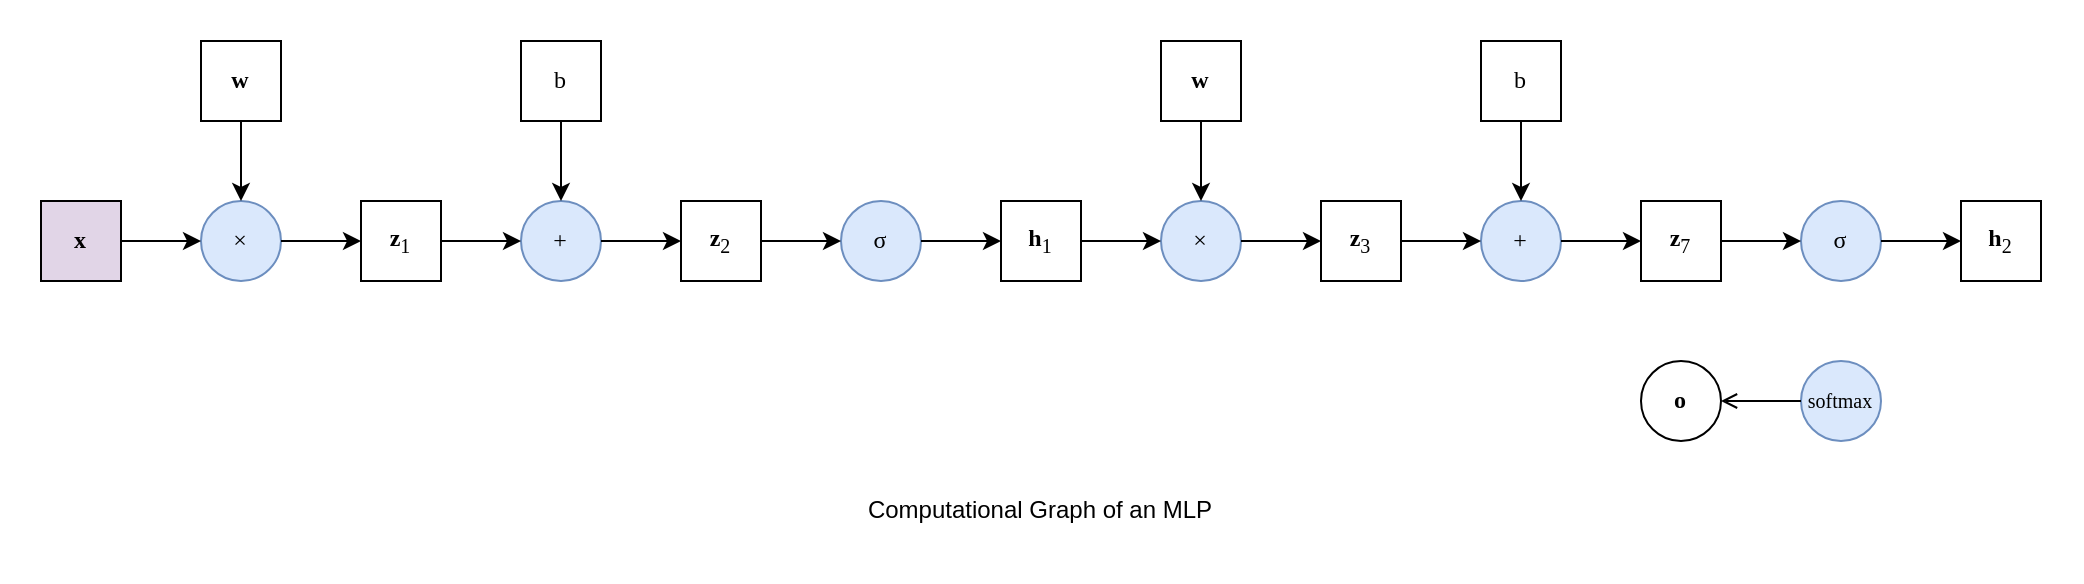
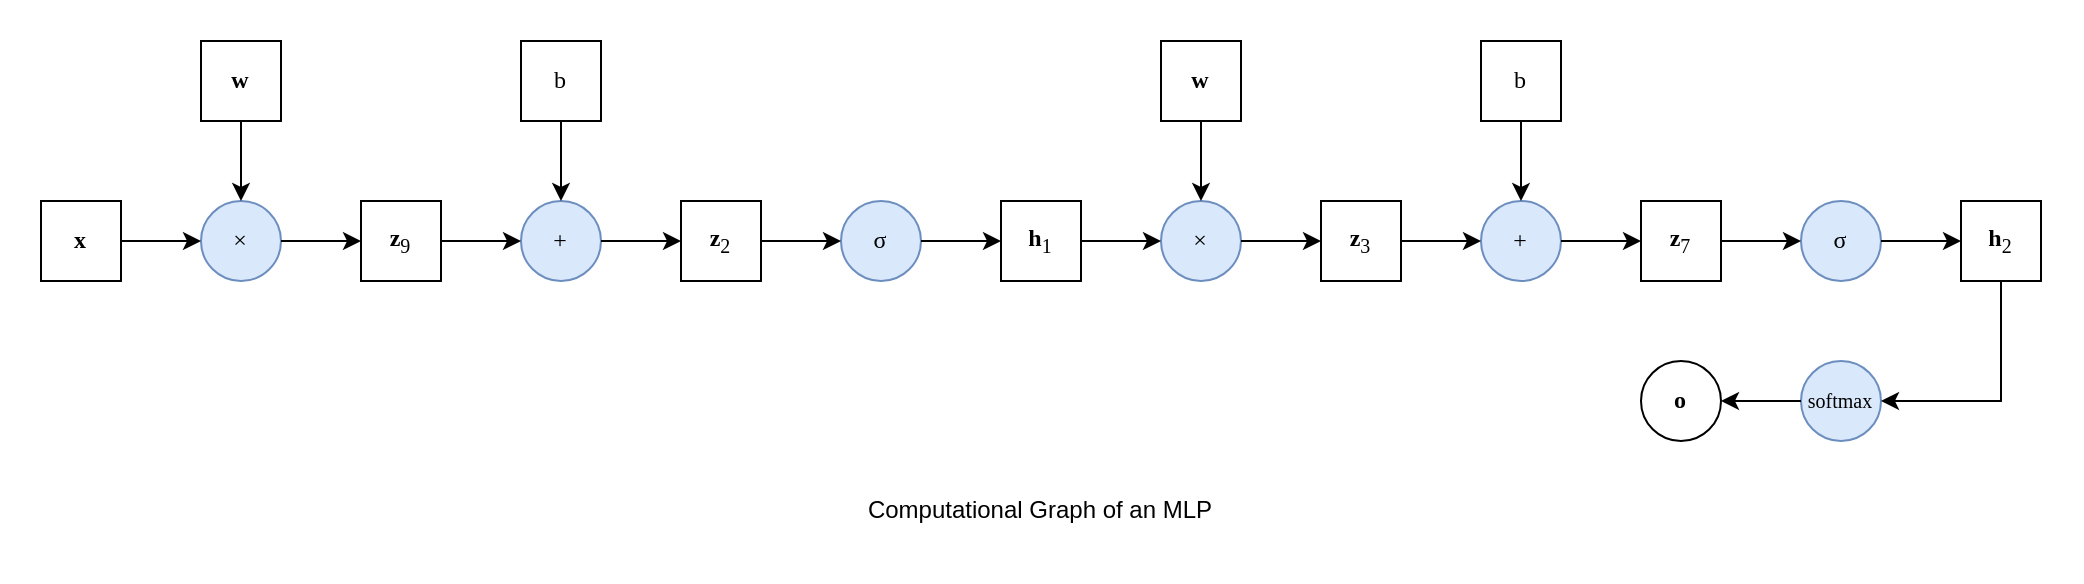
node "x": fillcolor #e1d5e7 -> #ffffff
node "z1": label "z1" -> "z9"
edge "h2" -> "softmax": added
edge "softmax" -> "o": arrowhead open -> classic
